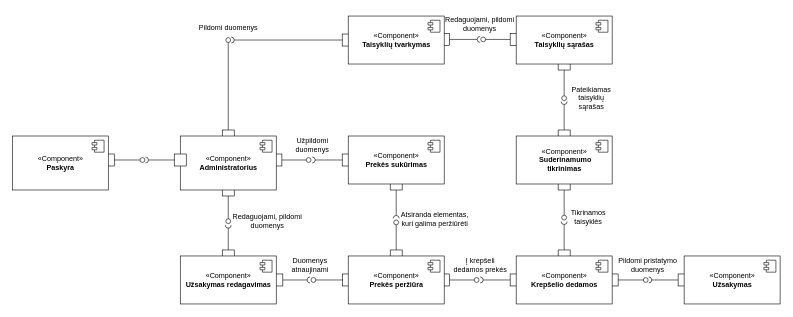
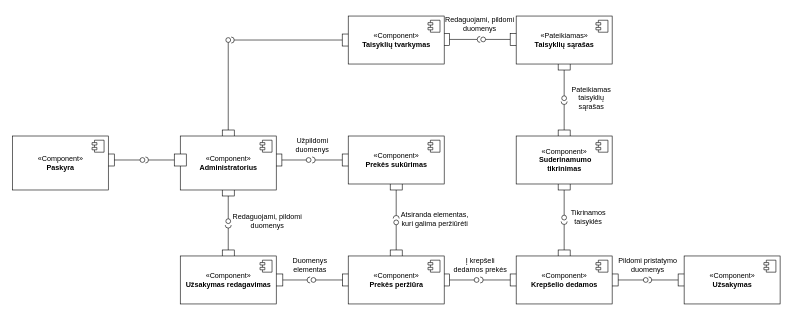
node "Pildomi duomenys": removed
node "«Component» Taisyklių sąrašas": label "«Component» Taisyklių sąrašas" -> "«Pateikiamas» Taisyklių sąrašas"
node "Duomenys atnaujinami": label "Duomenys atnaujinami" -> "Duomenys elementas"
